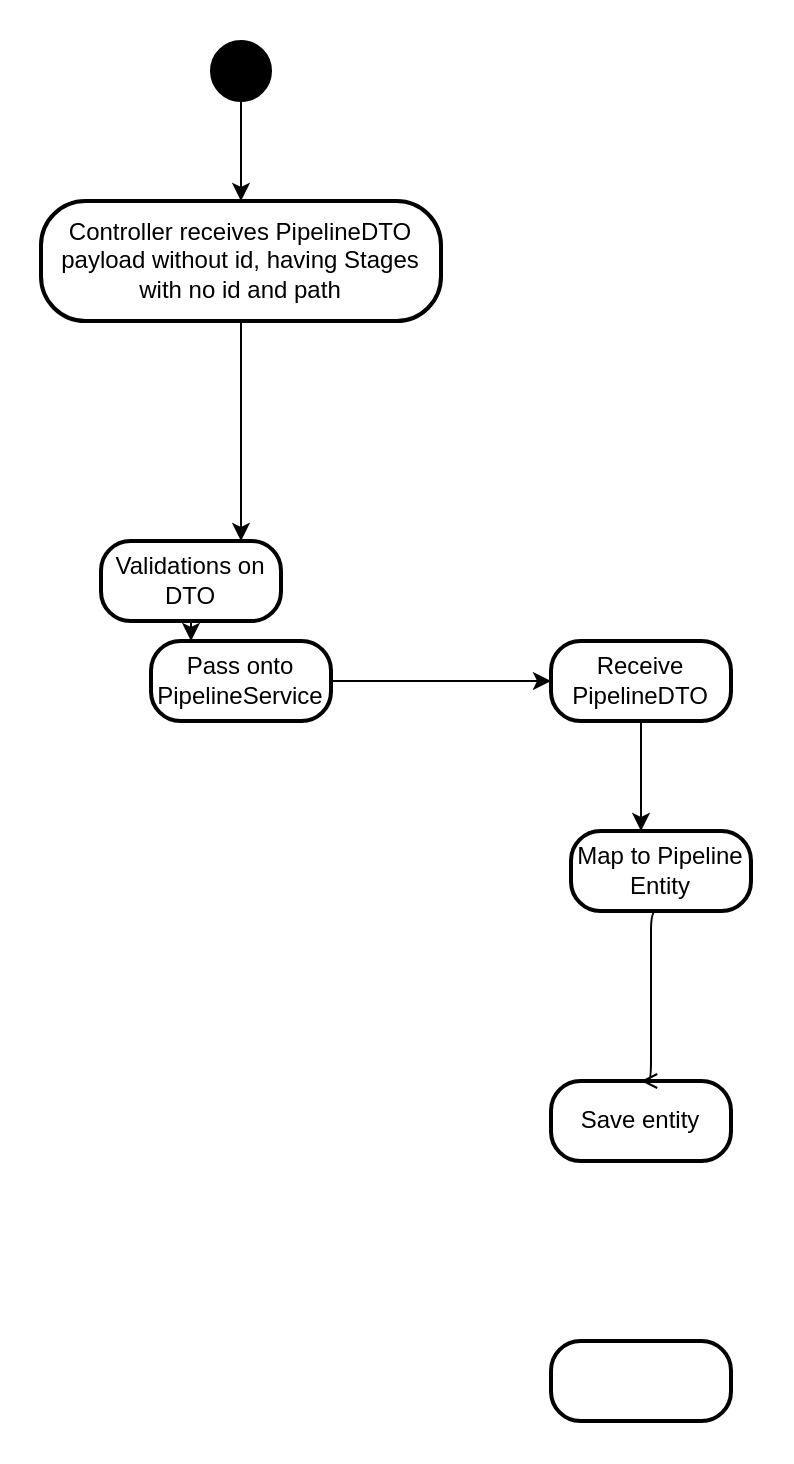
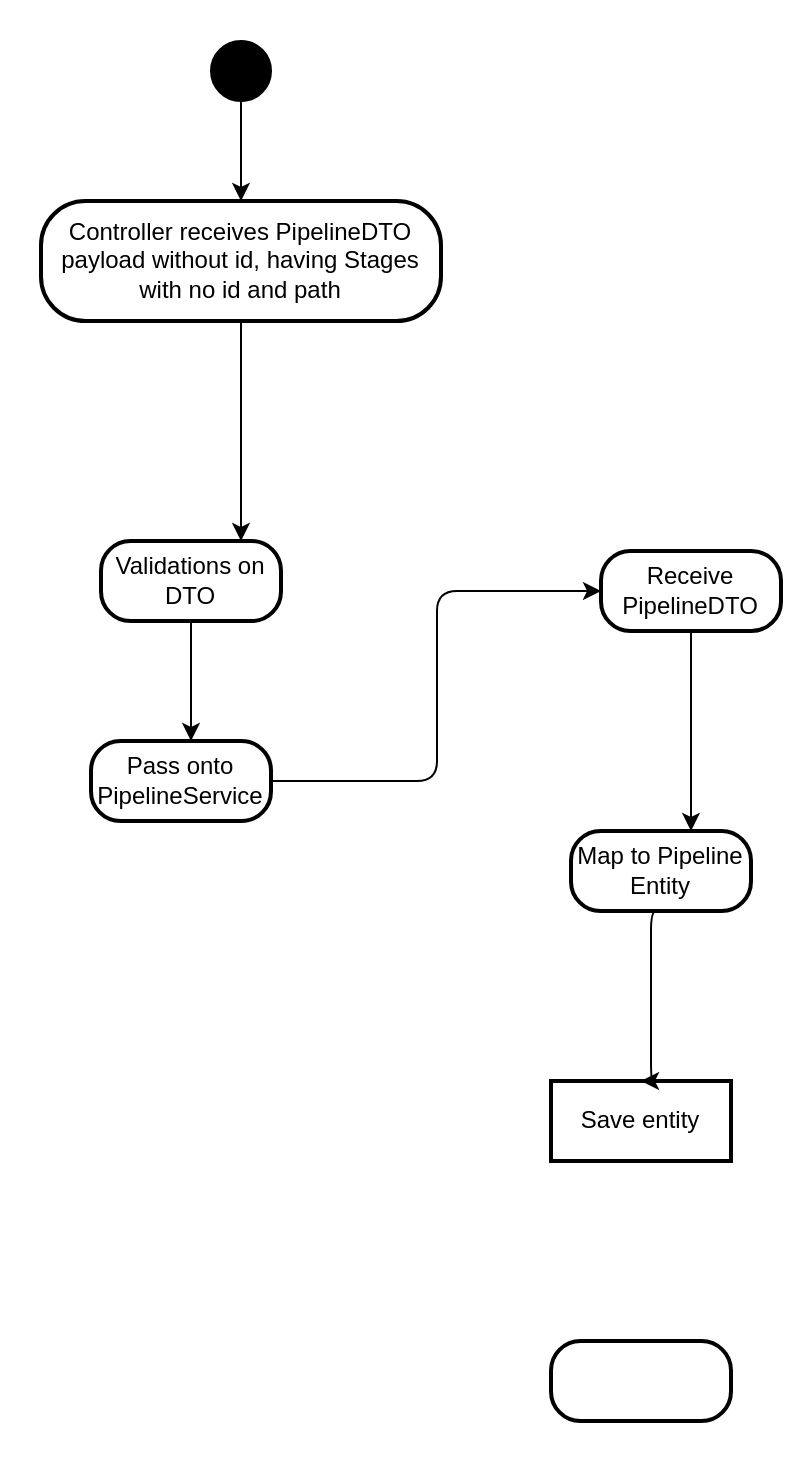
node "Pass onto PipelineService": moved (241, 681) -> (181, 781)
node "Receive PipelineDTO": moved (641, 681) -> (691, 591)
edge "Map to Pipeline Entity" -> "Save entity": arrowhead open -> classic
node "Save entity": shape rounded rectangle -> rectangle
